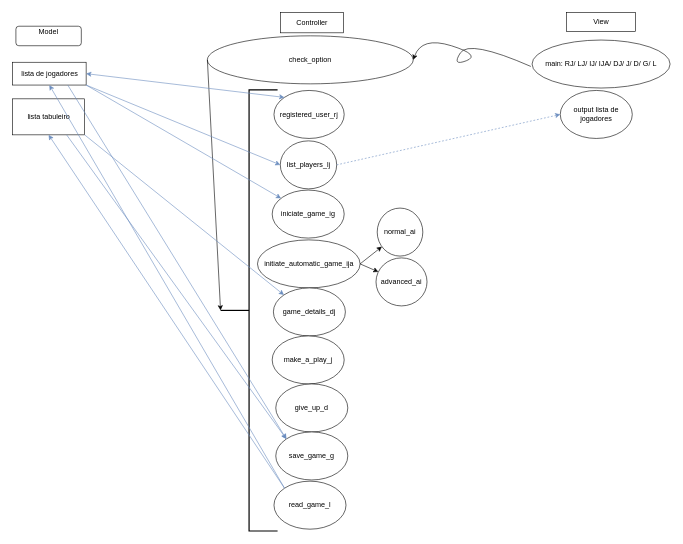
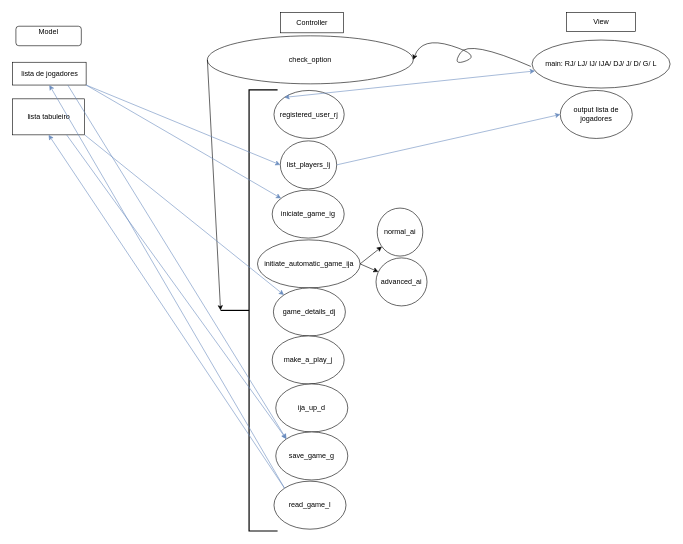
edge "lista de jogadores" -- "registered_user_rj": now "main: RJ/ LJ/ IJ/ IJA/ DJ/ J/ D/ G/ L" -- "registered_user_rj"
edge "list_players_lj" -> "output lista de jogadores": style dashed -> solid
node "give_up_d": label "give_up_d" -> "ija_up_d"
